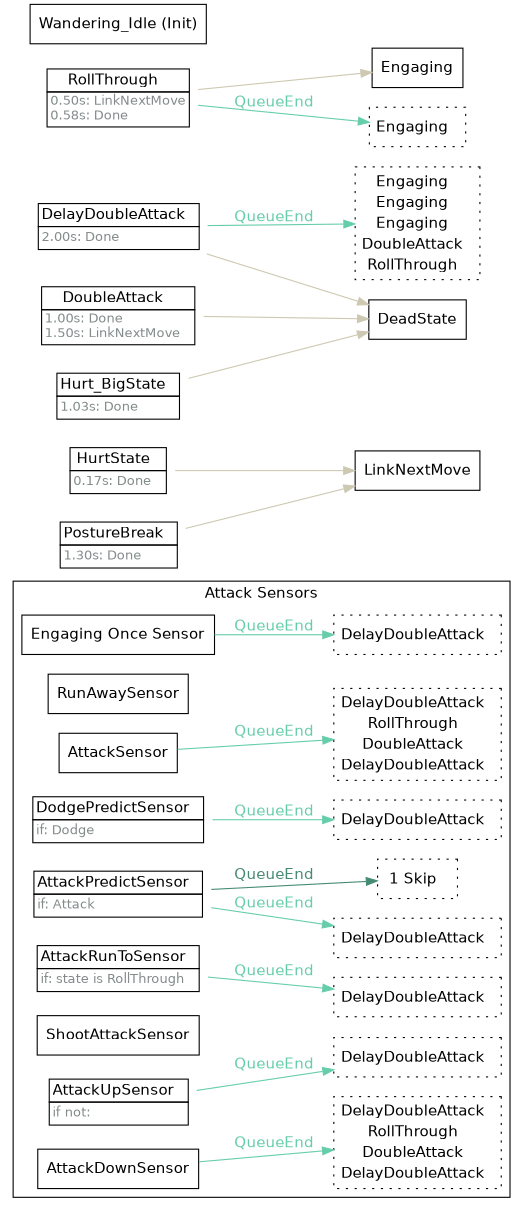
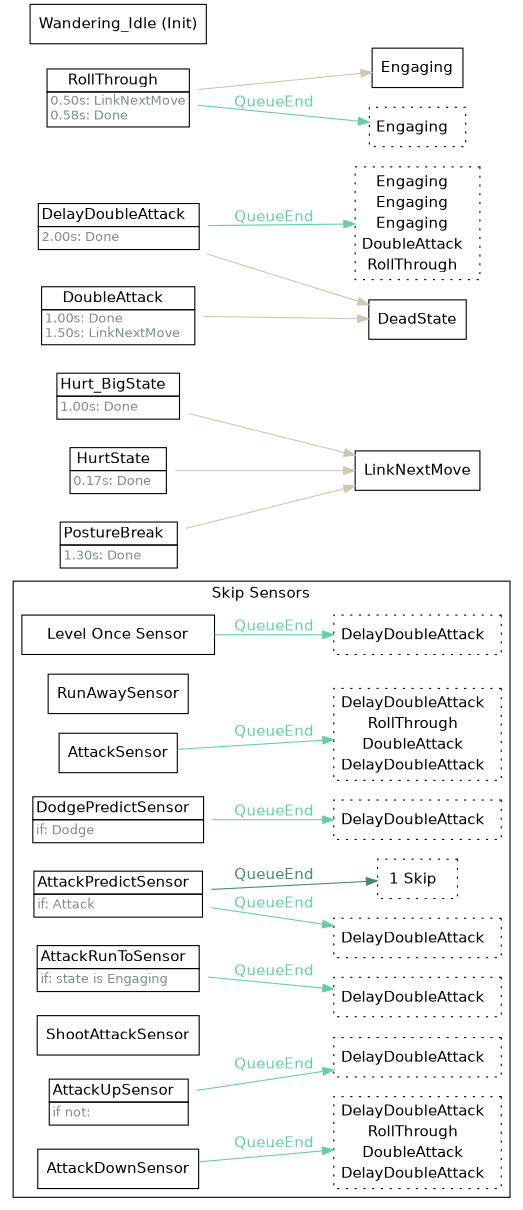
edge "Hurt_BigState" -> "DeadState": now "Hurt_BigState" -> "LinkNextMove"
node "Hurt_BigState": text "1.03s: Done" -> "1.00s: Done"
cluster "Attack Sensors": label "Attack Sensors" -> "Skip Sensors"
node "Engaging Once Sensor": label "Engaging Once Sensor" -> "Level Once Sensor"
node "AttackRunToSensor": text "if: state is RollThrough" -> "if: state is Engaging"
